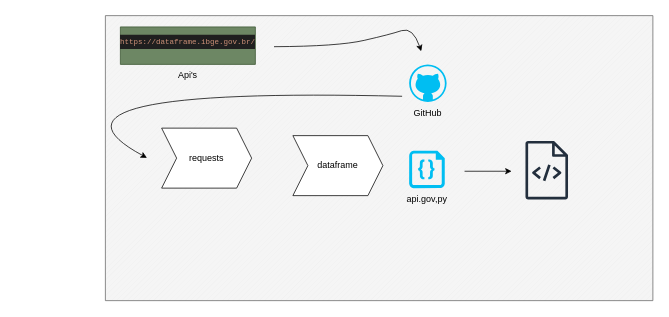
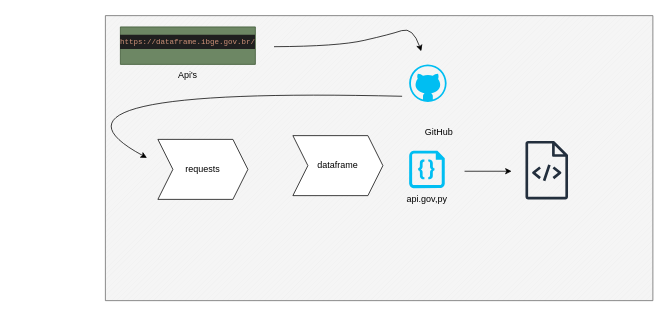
node "GitHub": moved (428, 113) -> (439, 132)
node "requests": moved (207, 158) -> (203, 169)
